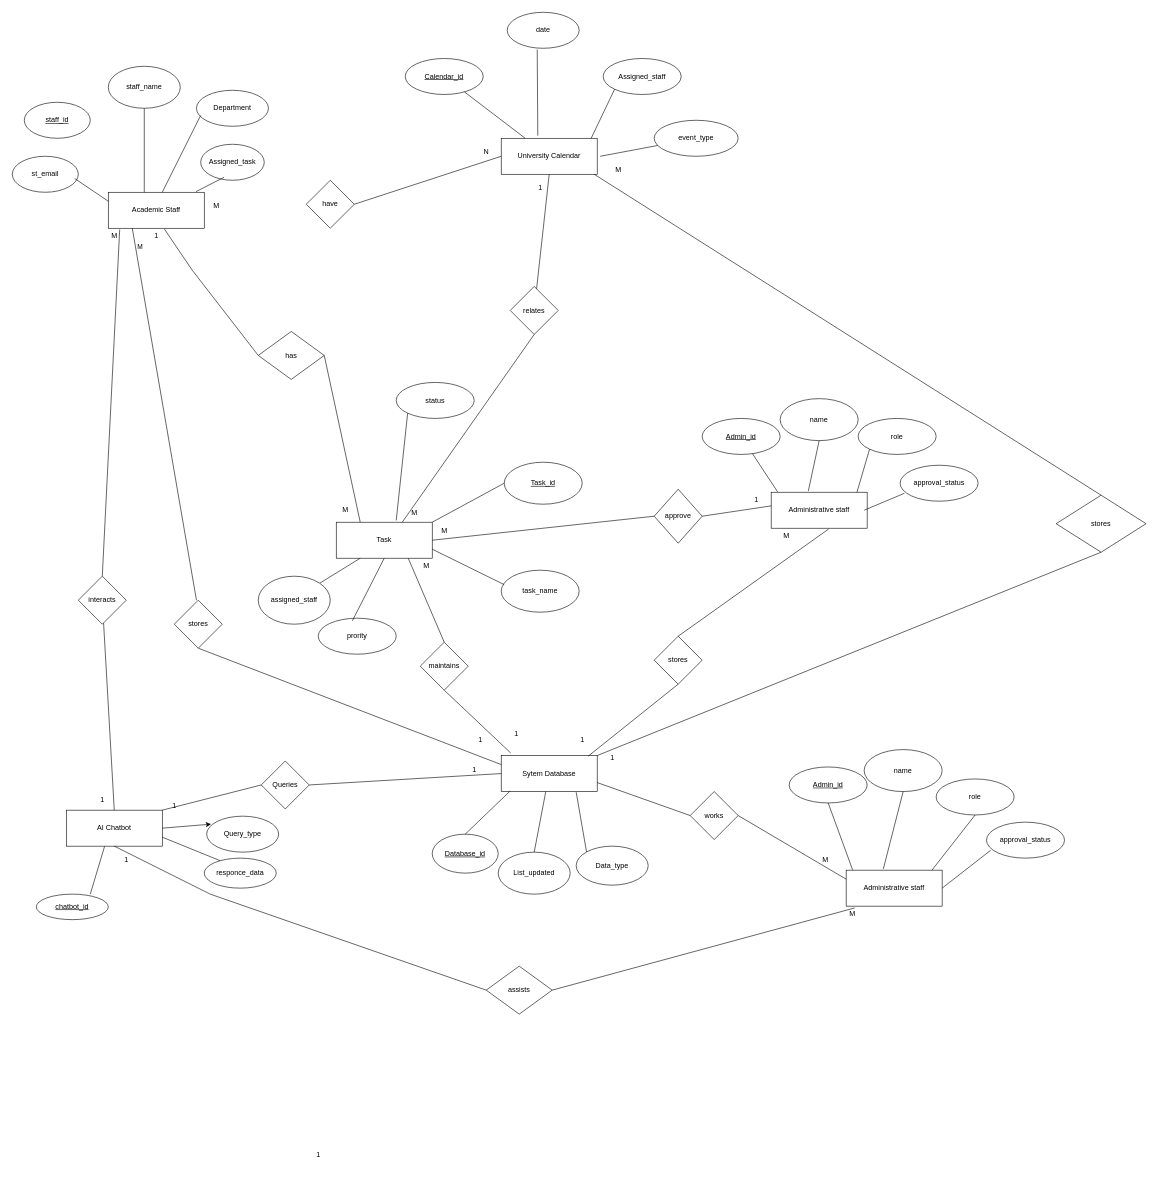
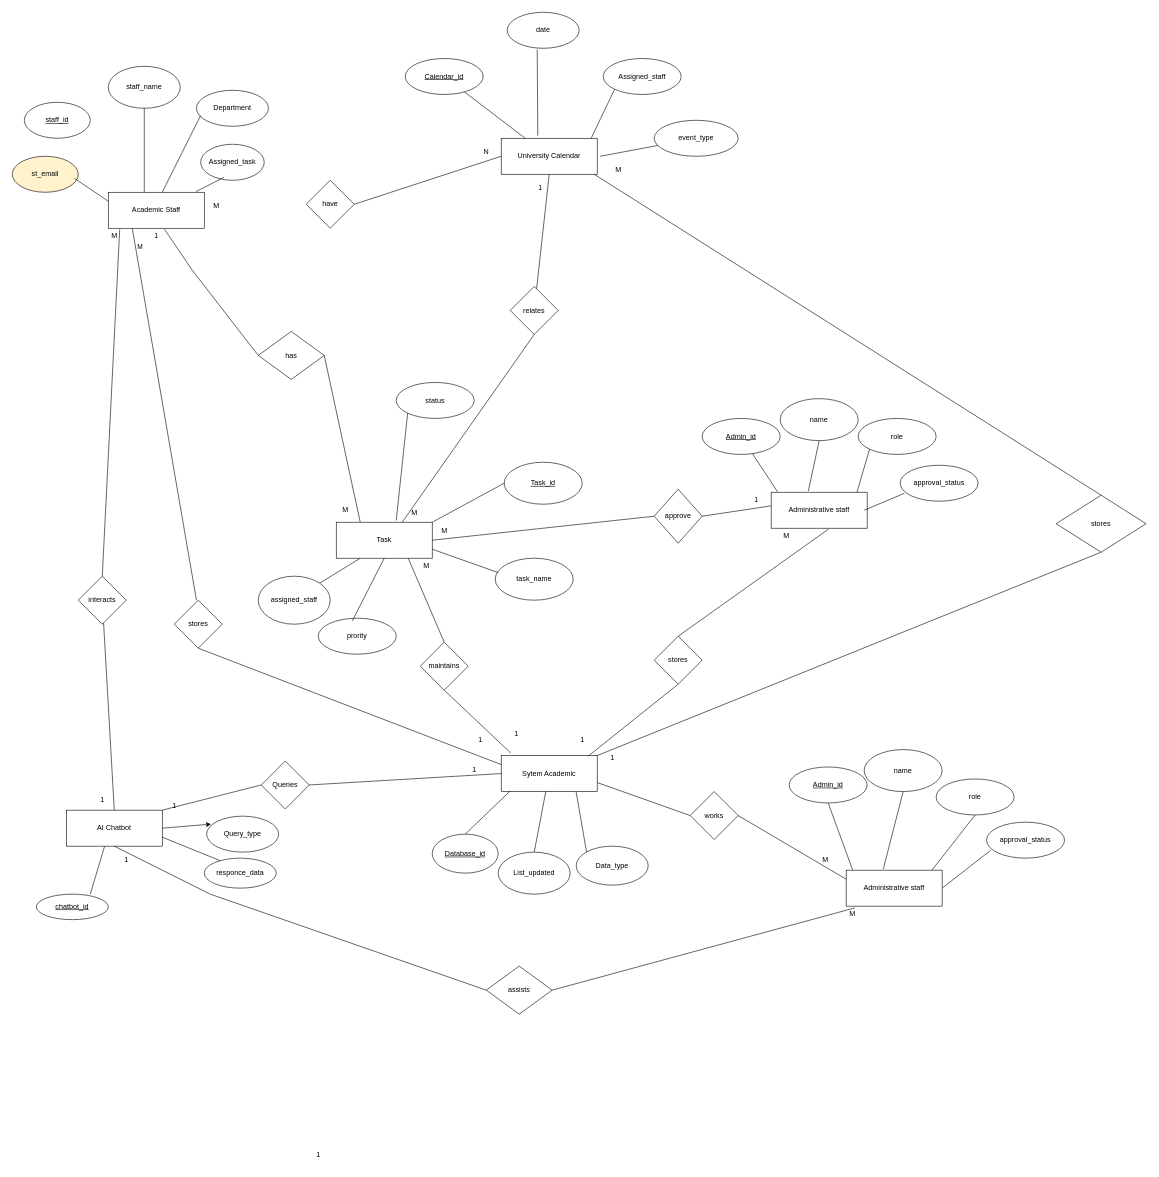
node "st_email": fillcolor #ffffff -> #fff2cc
node "task_name": moved (540, 591) -> (534, 579)
node "Sytem Database": label "Sytem Database" -> "Sytem Academic"
